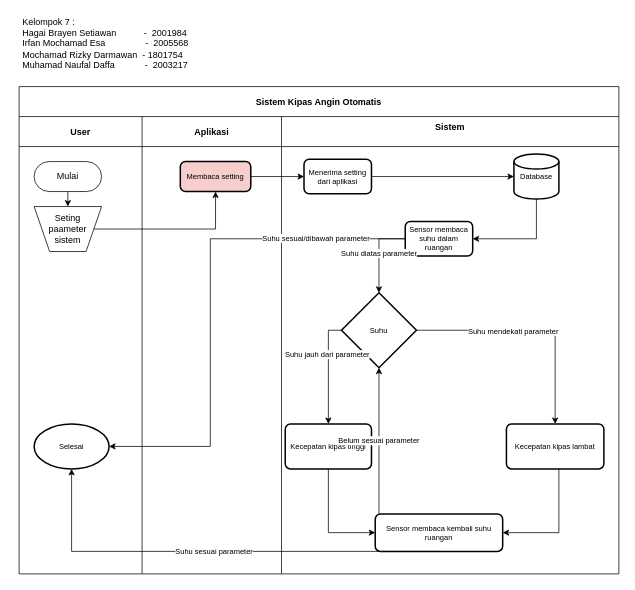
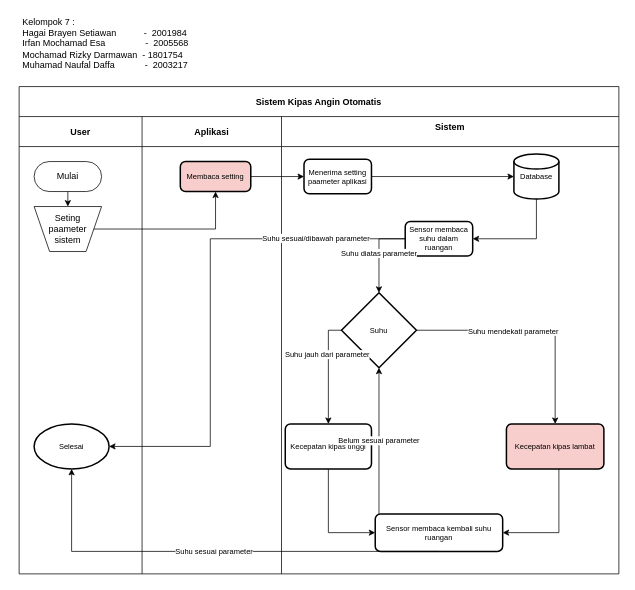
node "Menerima setting dari aplikasi": label "Menerima setting dari aplikasi" -> "Menerima setting paameter aplikasi"
node "Kecepatan kipas lambat": fillcolor #ffffff -> #f8cecc
